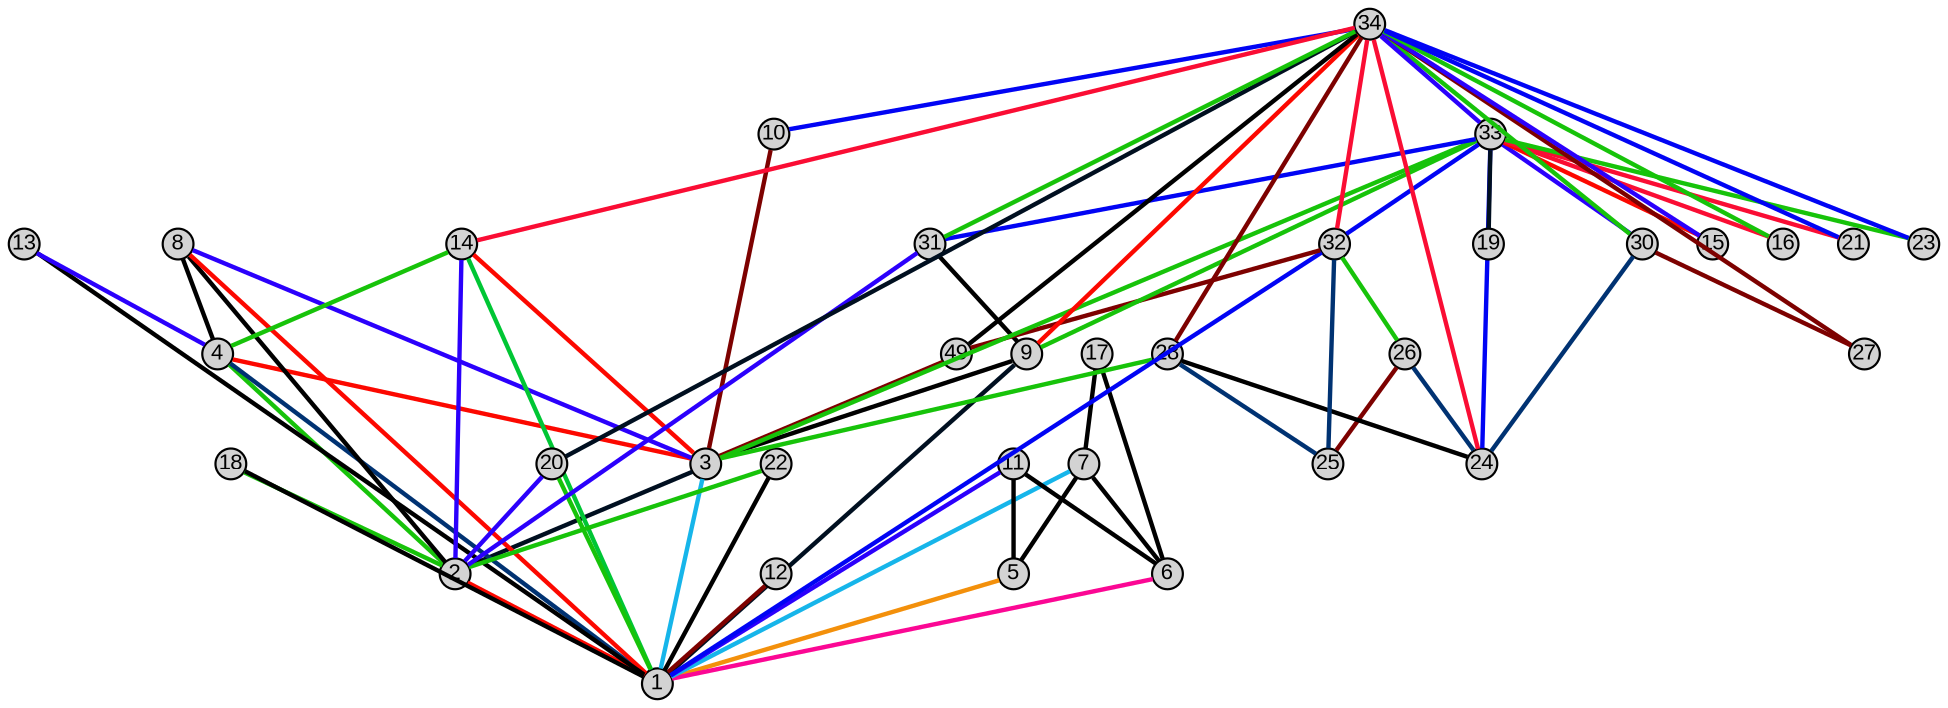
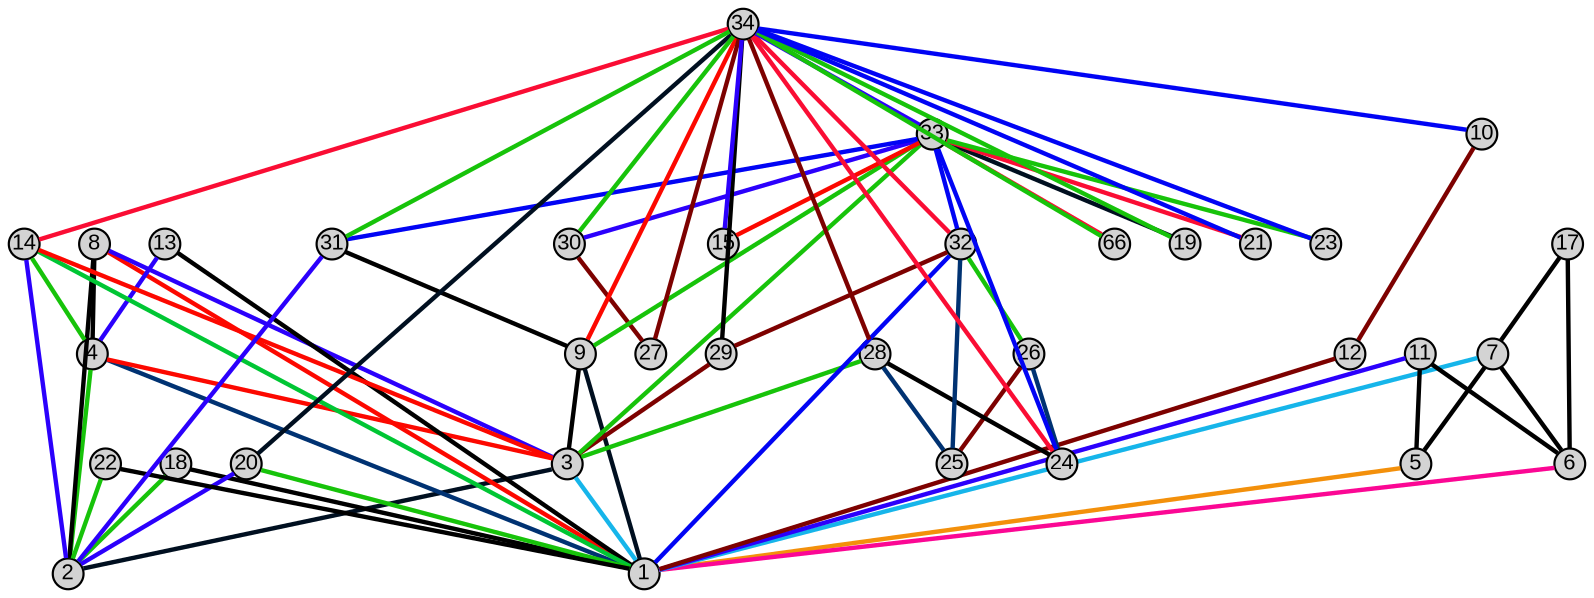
edge "34" -- "19": added
node "16": label "16" -> "66"
edge "10" -- "3": now "10" -- "12"
node "49": label "49" -> "29"
edge "30" -- "24": removed
edge "2" -- "1": removed
